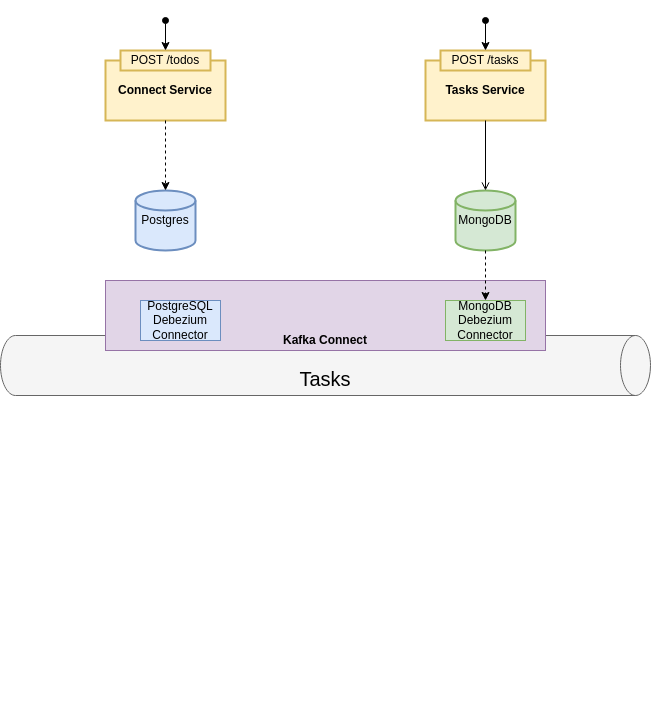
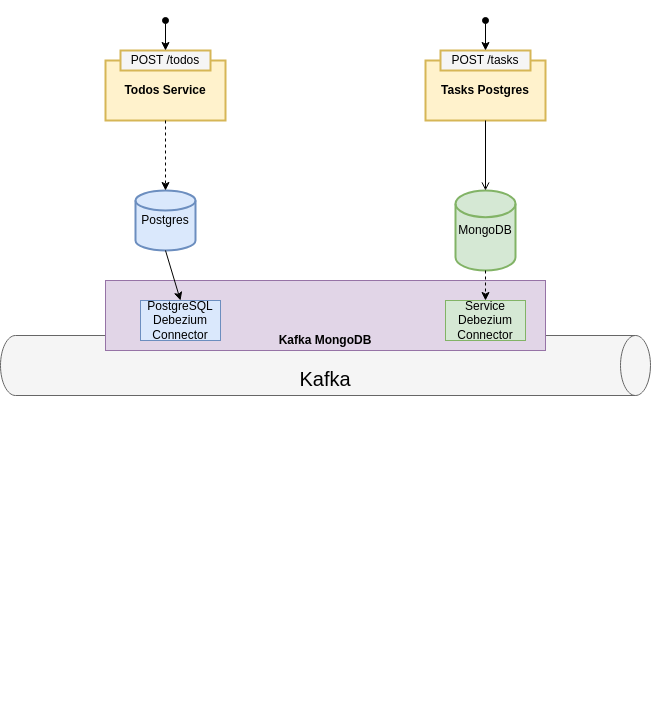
node "POST /todos": fillcolor #fff2cc -> #f5f5f5
node "POST /tasks": fillcolor #fff2cc -> #f5f5f5
node "Connect Service": label "Connect Service" -> "Todos Service"
node "Tasks Service": label "Tasks Service" -> "Tasks Postgres"
node "MongoDB": size 60x60 -> 60x80
edge "Postgres" -> "PostgreSQL Debezium Connector": added
node "MongoDB Debezium Connector": label "MongoDB Debezium Connector" -> "Service Debezium Connector"
node "Kafka Connect": label "Kafka Connect" -> "Kafka MongoDB"
node "Tasks": label "Tasks" -> "Kafka"
